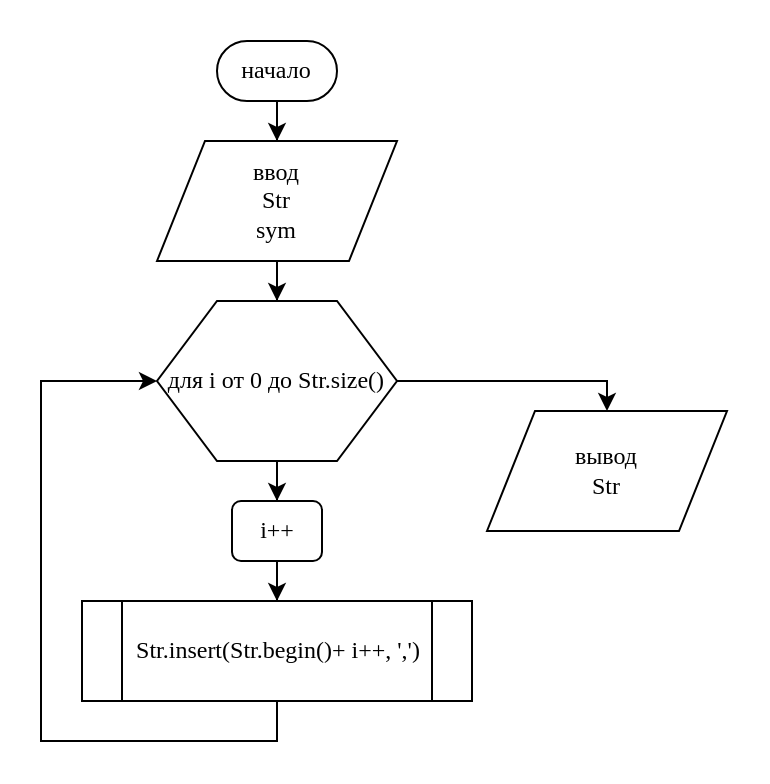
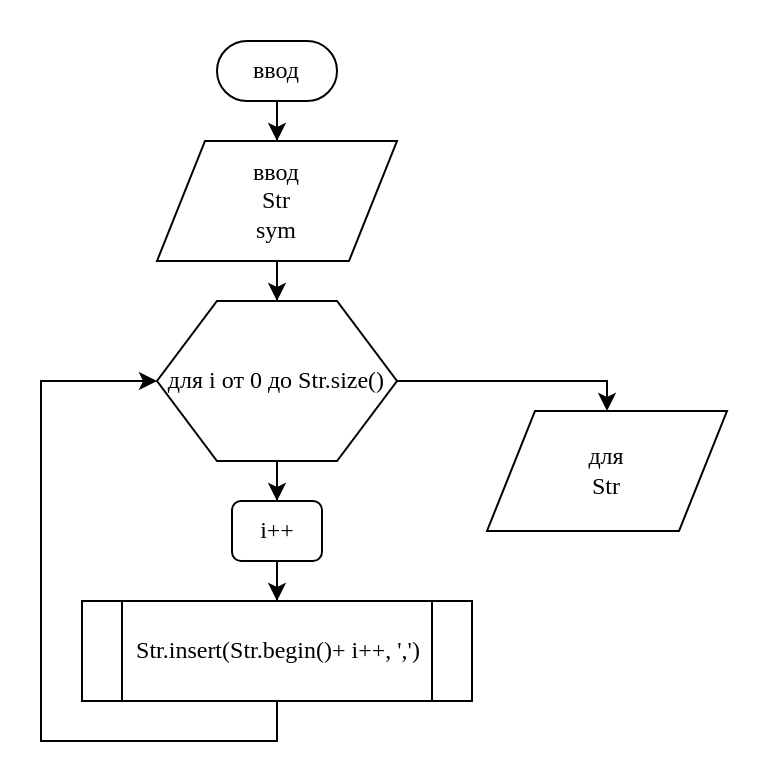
node "начало": label "начало" -> "ввод"
node "вывод Str": label "вывод Str" -> "для Str"
